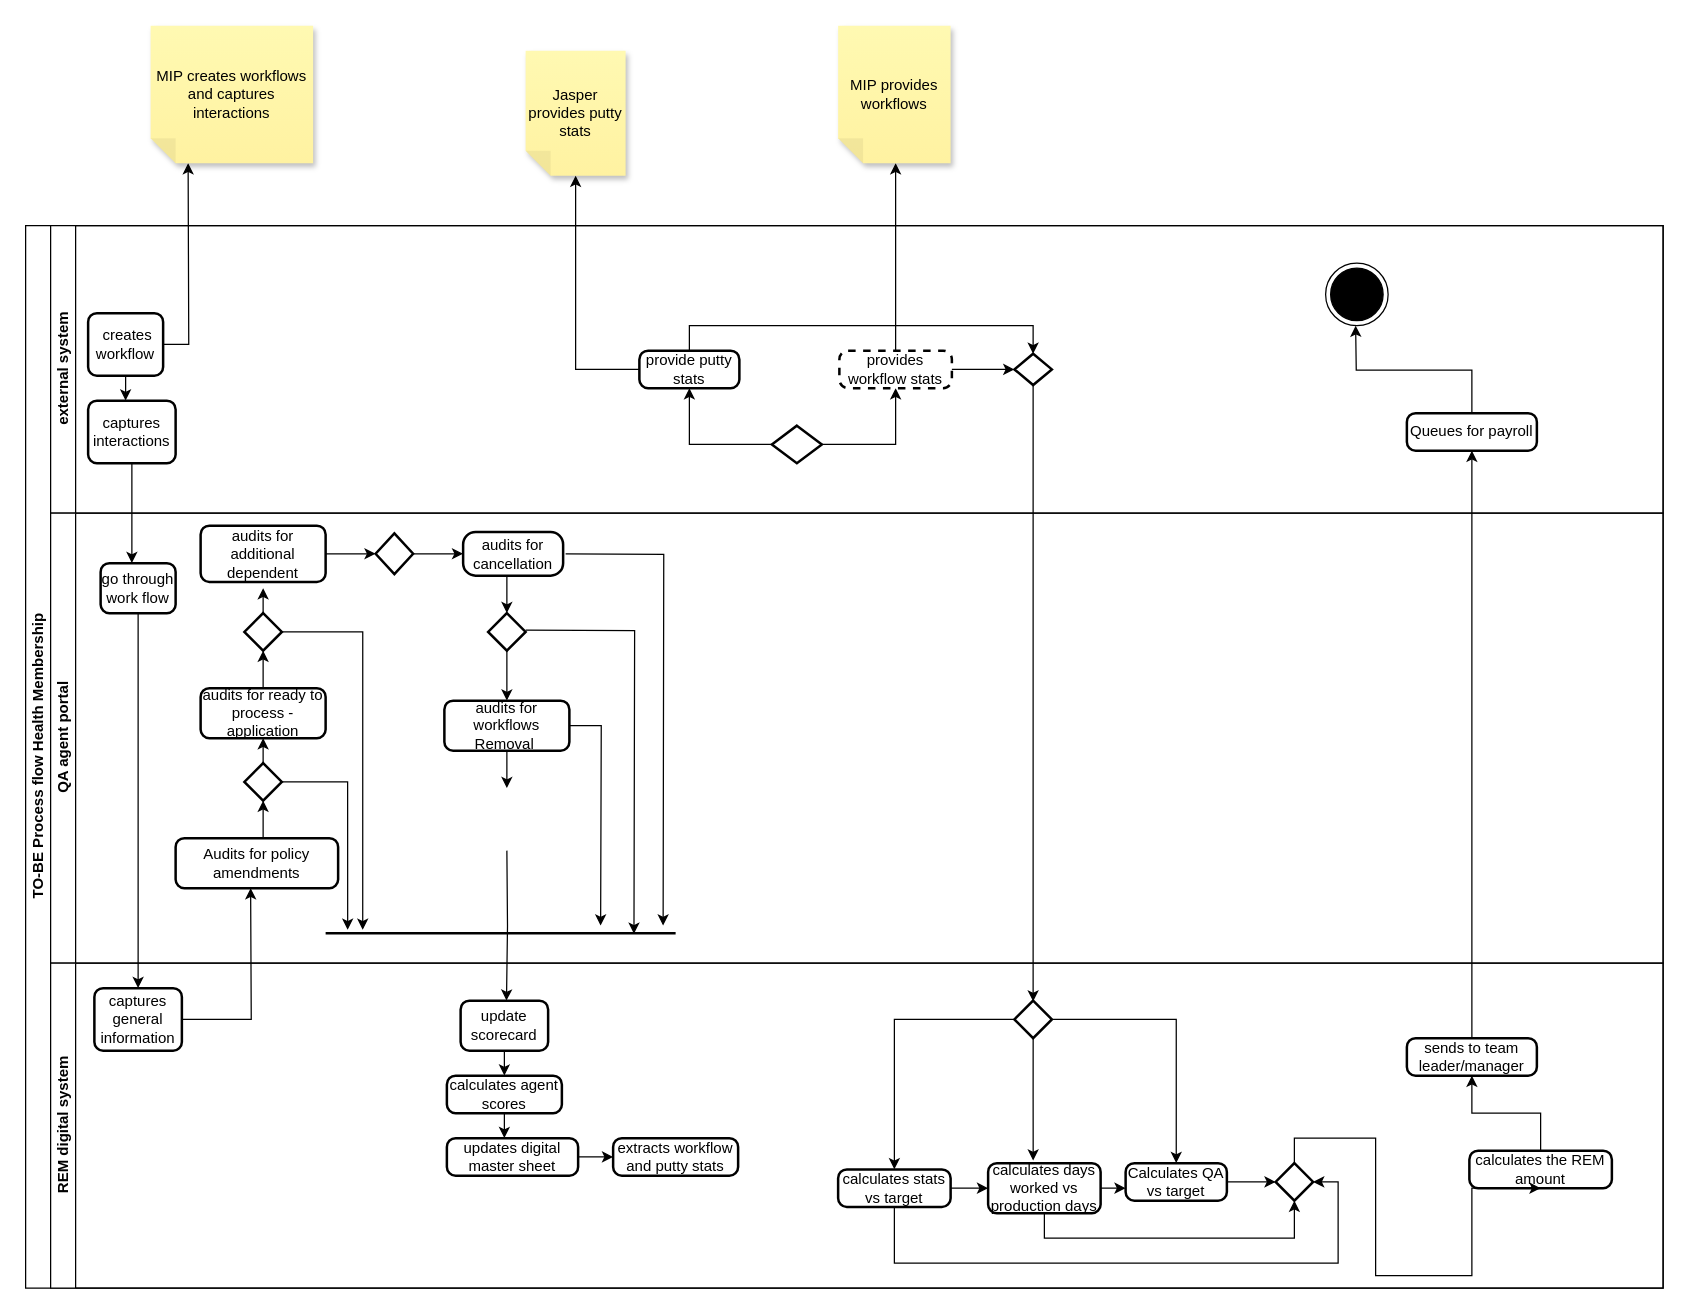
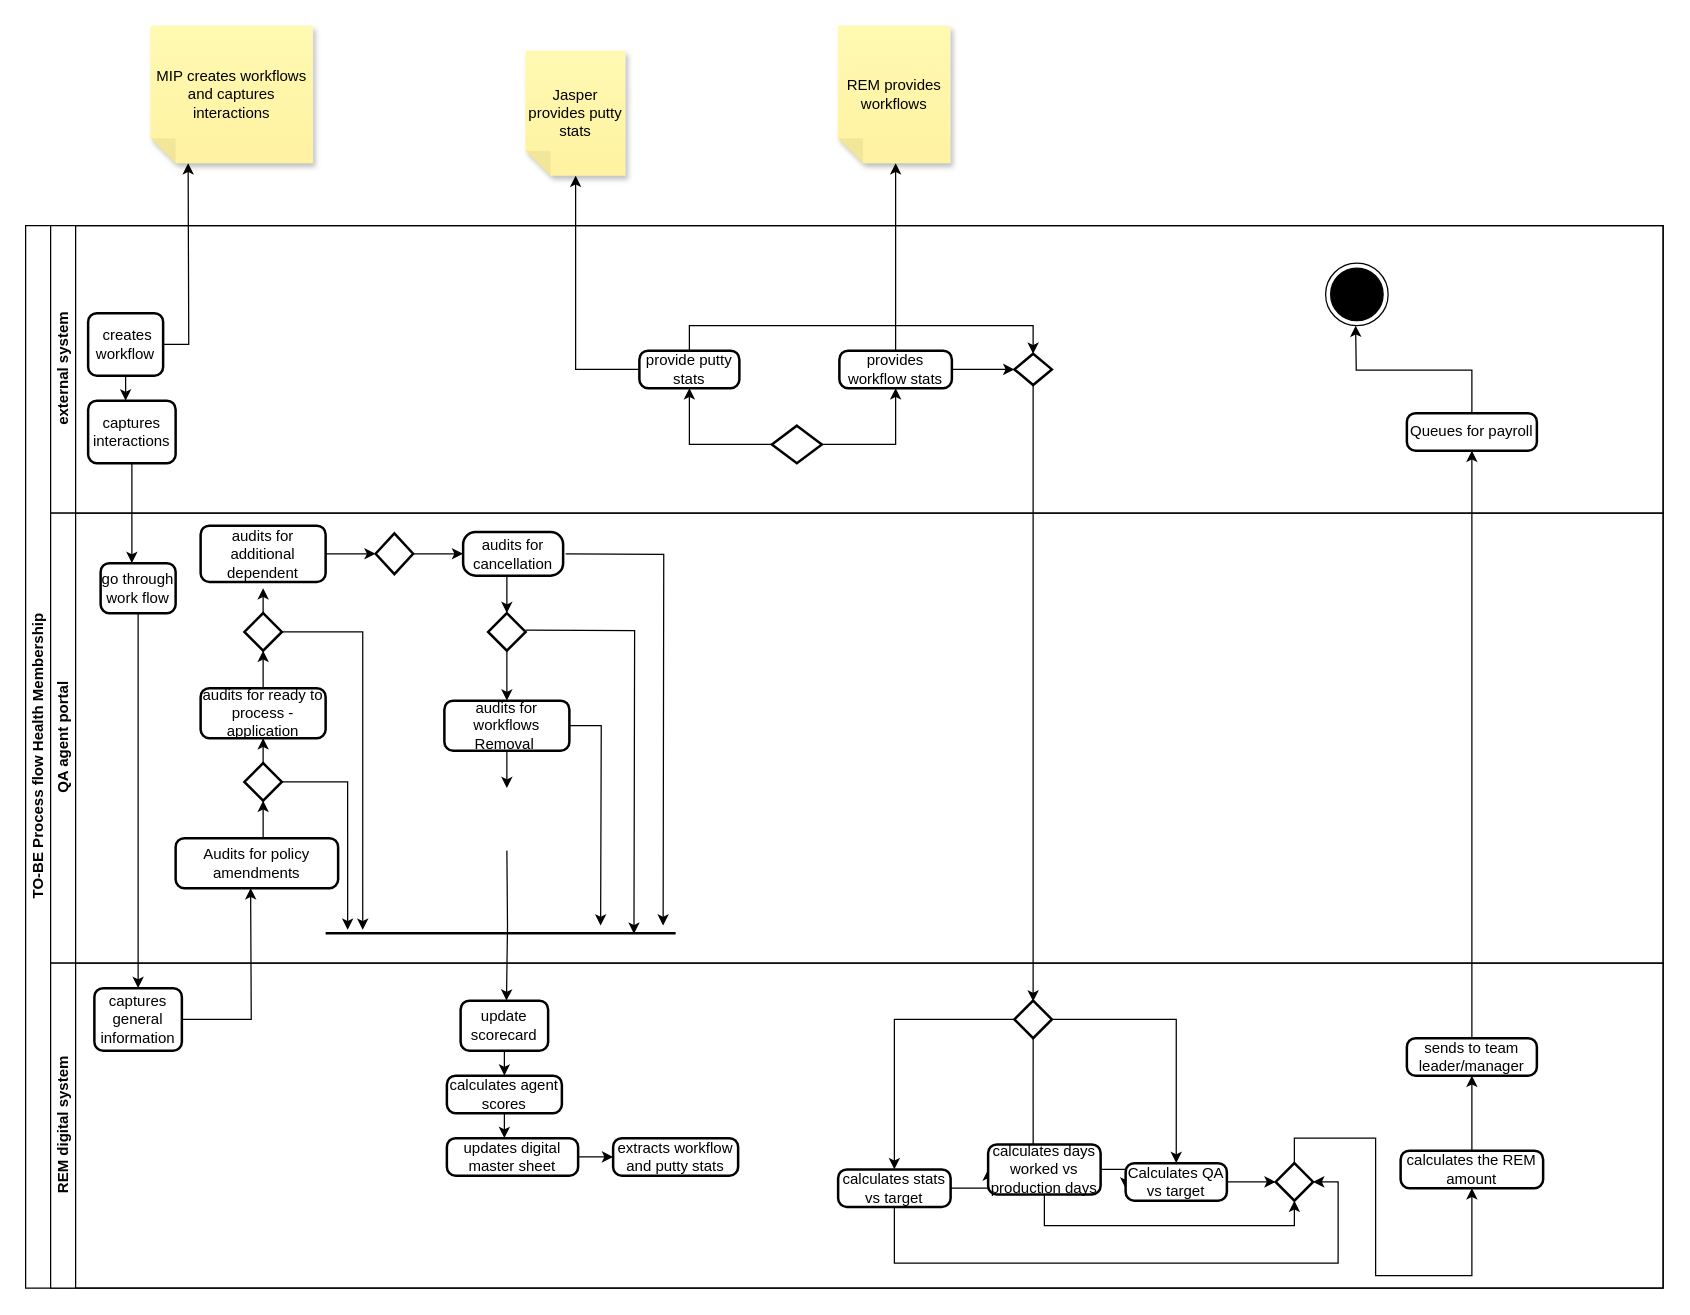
node "MIP provides workflows": label "MIP provides workflows" -> "REM provides workflows"
node "provides workflow stats": style dashed -> solid
node "calculates the REM amount": moved (1541, 1169) -> (1472, 1169)
node "calculates days worked vs production days": moved (1044, 1188) -> (1044, 1169)
